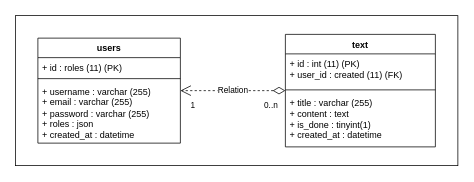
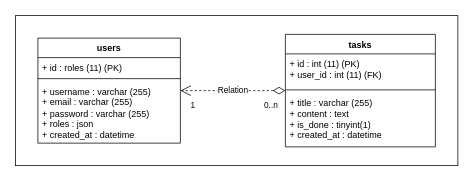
node "text": label "text" -> "tasks"
node "+ id : int (11) (PK) + user_id : created (11) (FK)": label "+ id : int (11) (PK) + user_id : created (11) (FK)" -> "+ id : int (11) (PK) + user_id : int (11) (FK)"
